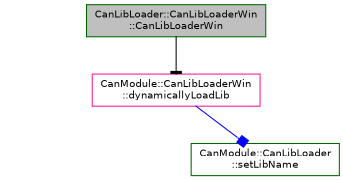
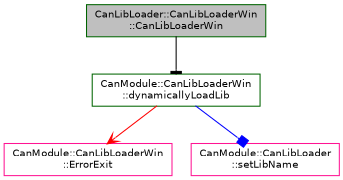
node "CanModule::CanLibLoaderWin ::dynamicallyLoadLib": color deeppink -> darkgreen
node "CanModule::CanLibLoaderWin ::ErrorExit": added
node "CanModule::CanLibLoader ::setLibName": color darkgreen -> deeppink
